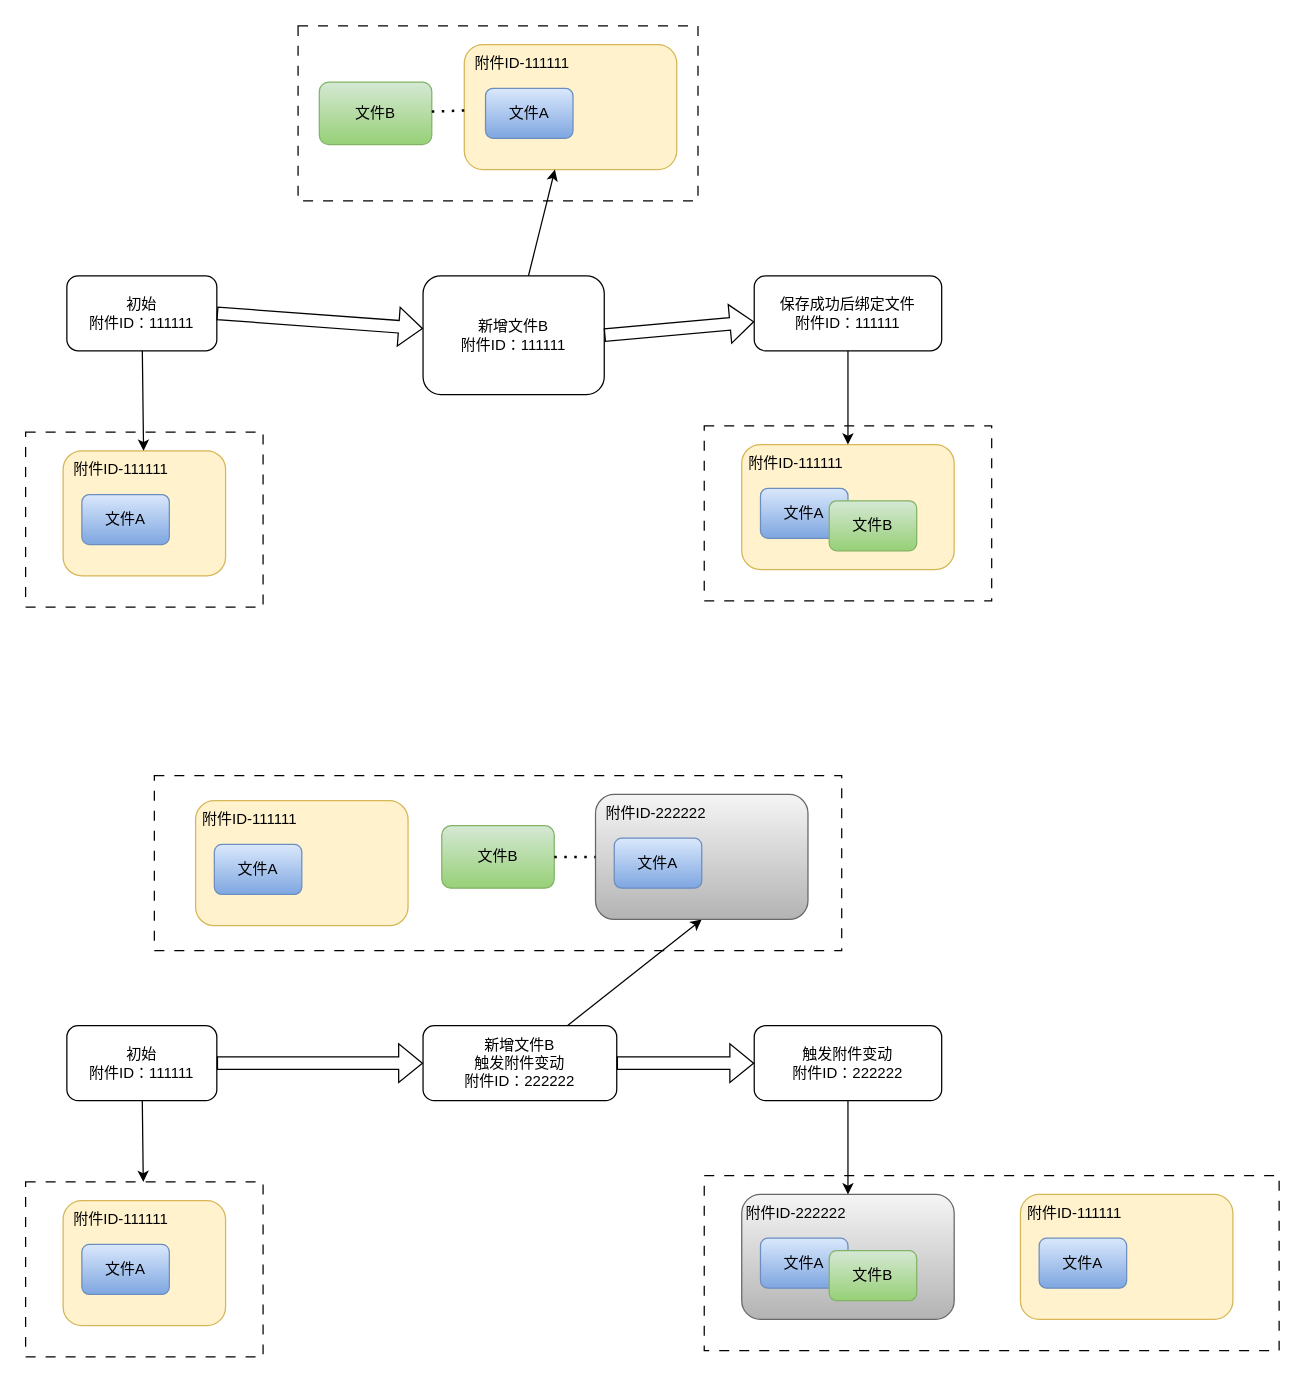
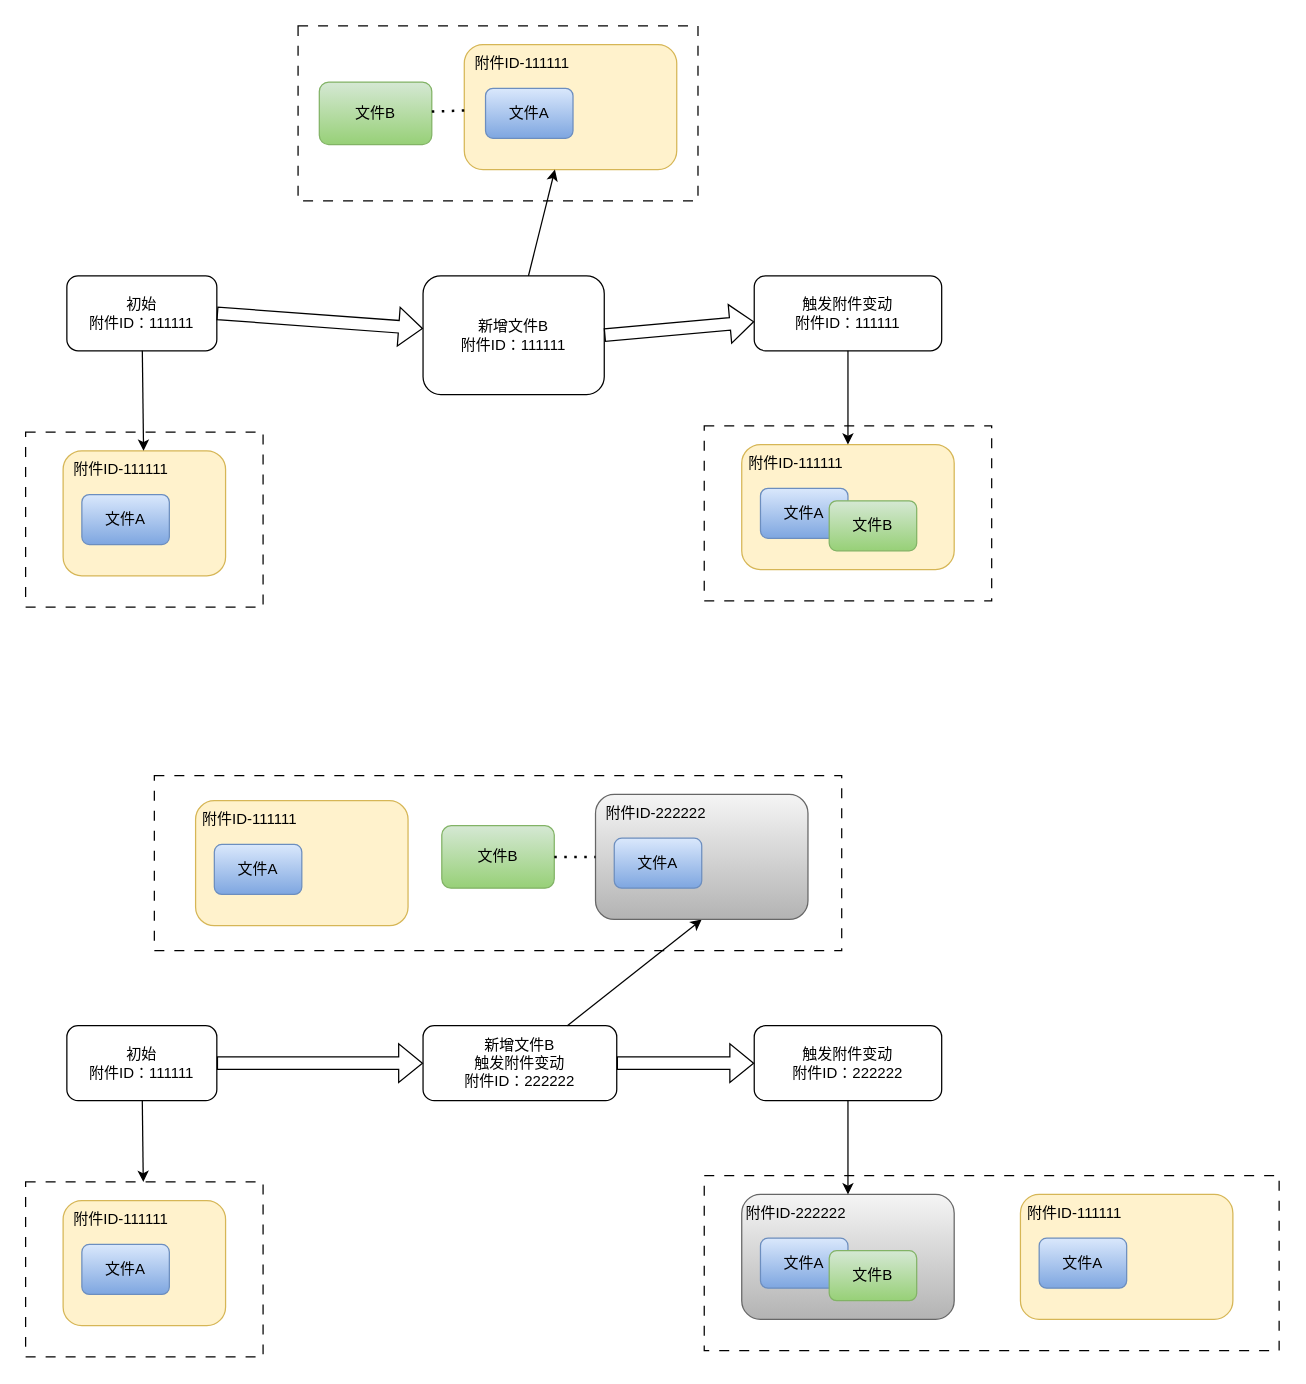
node "保存成功后绑定文件 附件ID：111111": label "保存成功后绑定文件 附件ID：111111" -> "触发附件变动 附件ID：111111"
